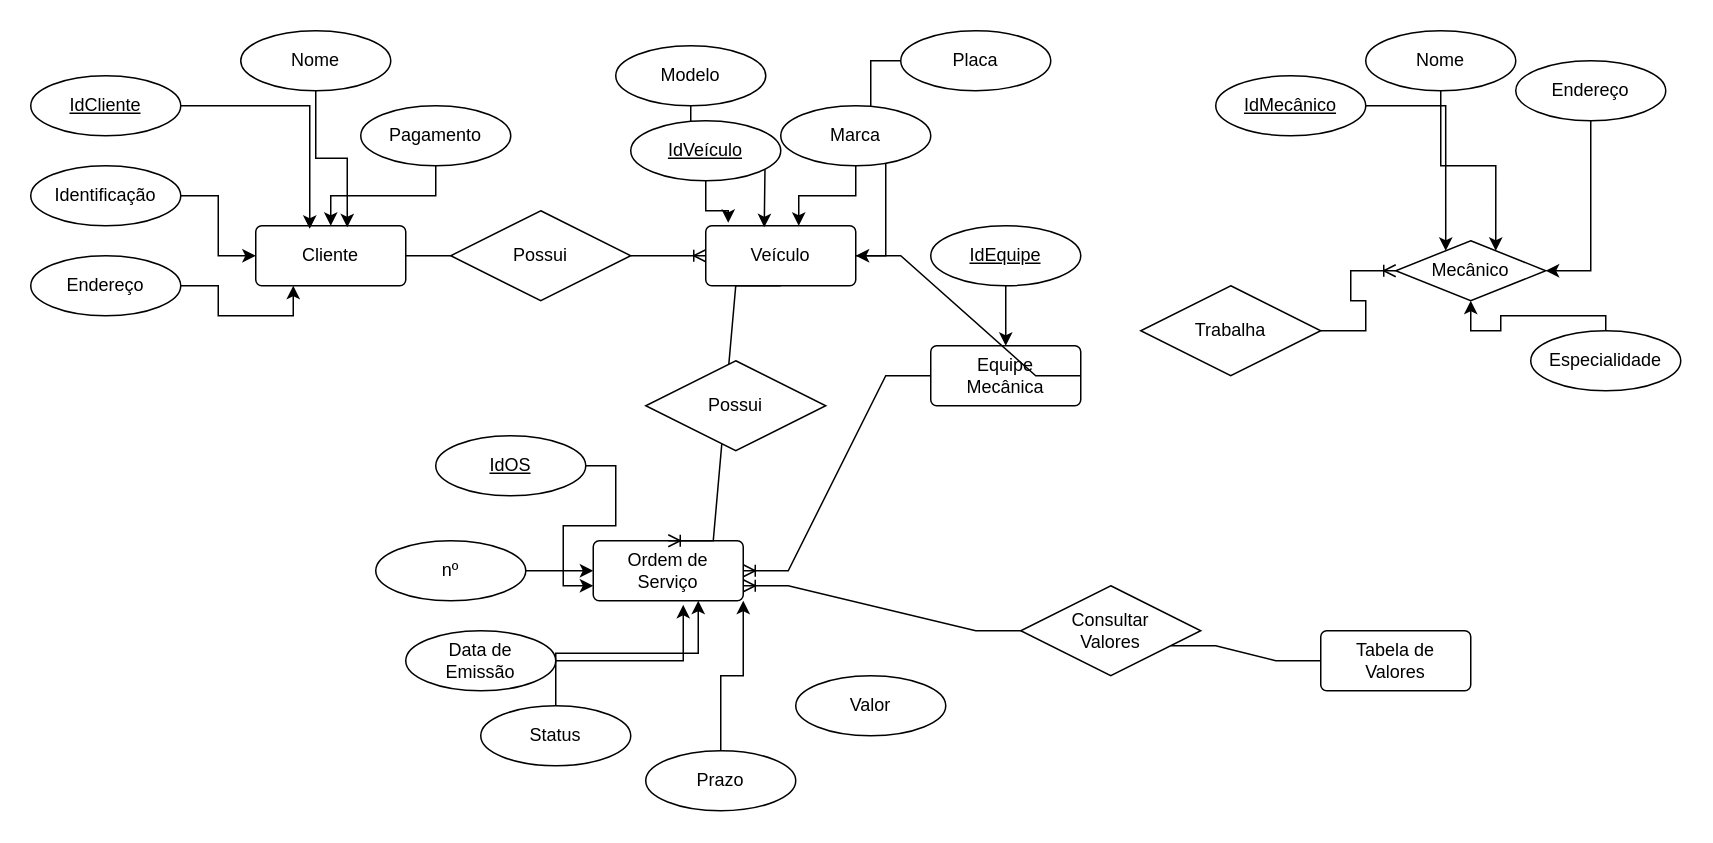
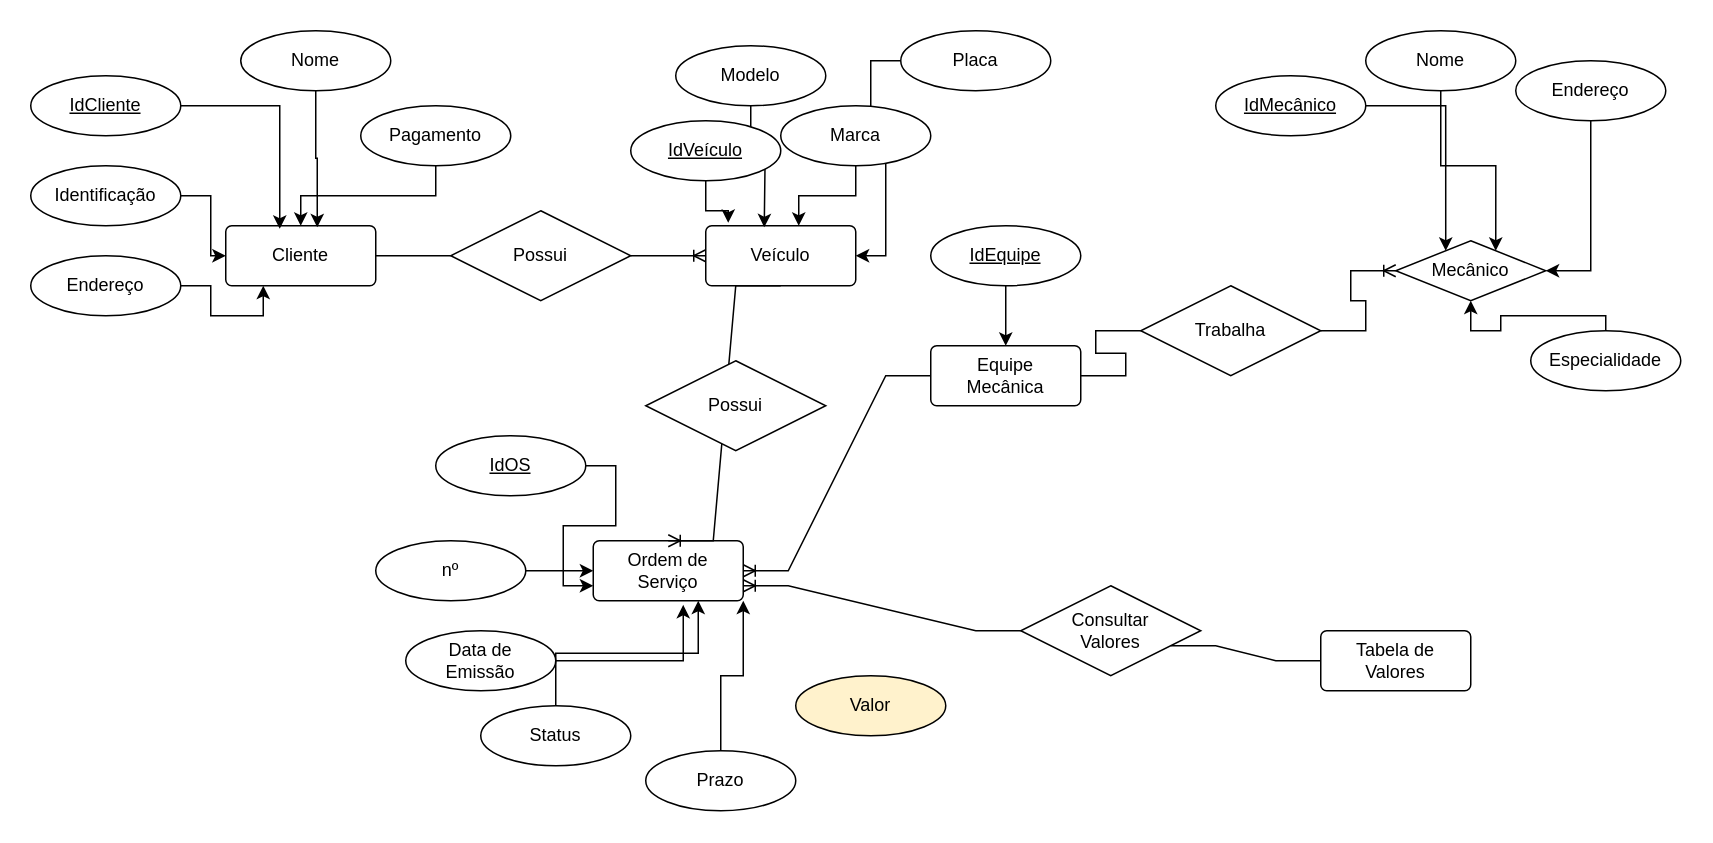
node "Modelo": moved (691, 76) -> (751, 76)
node "Cliente": moved (331, 256) -> (301, 256)
edge "Veículo" -- "Equipe Mecânica": now "Trabalha" -- "Equipe Mecânica"
node "Valor": fillcolor #ffffff -> #fff2cc
